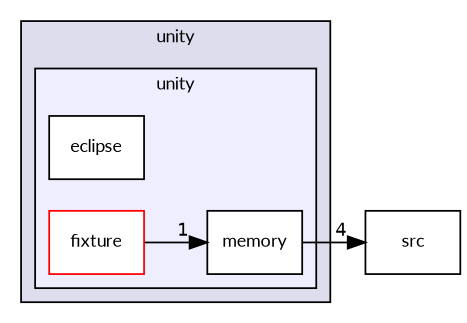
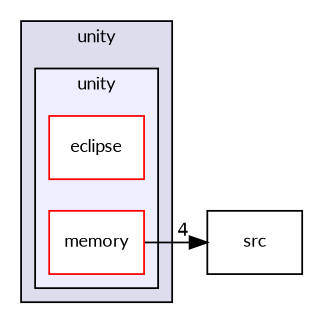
node "eclipse": color black -> red
node "fixture": removed
node "memory": color black -> red
